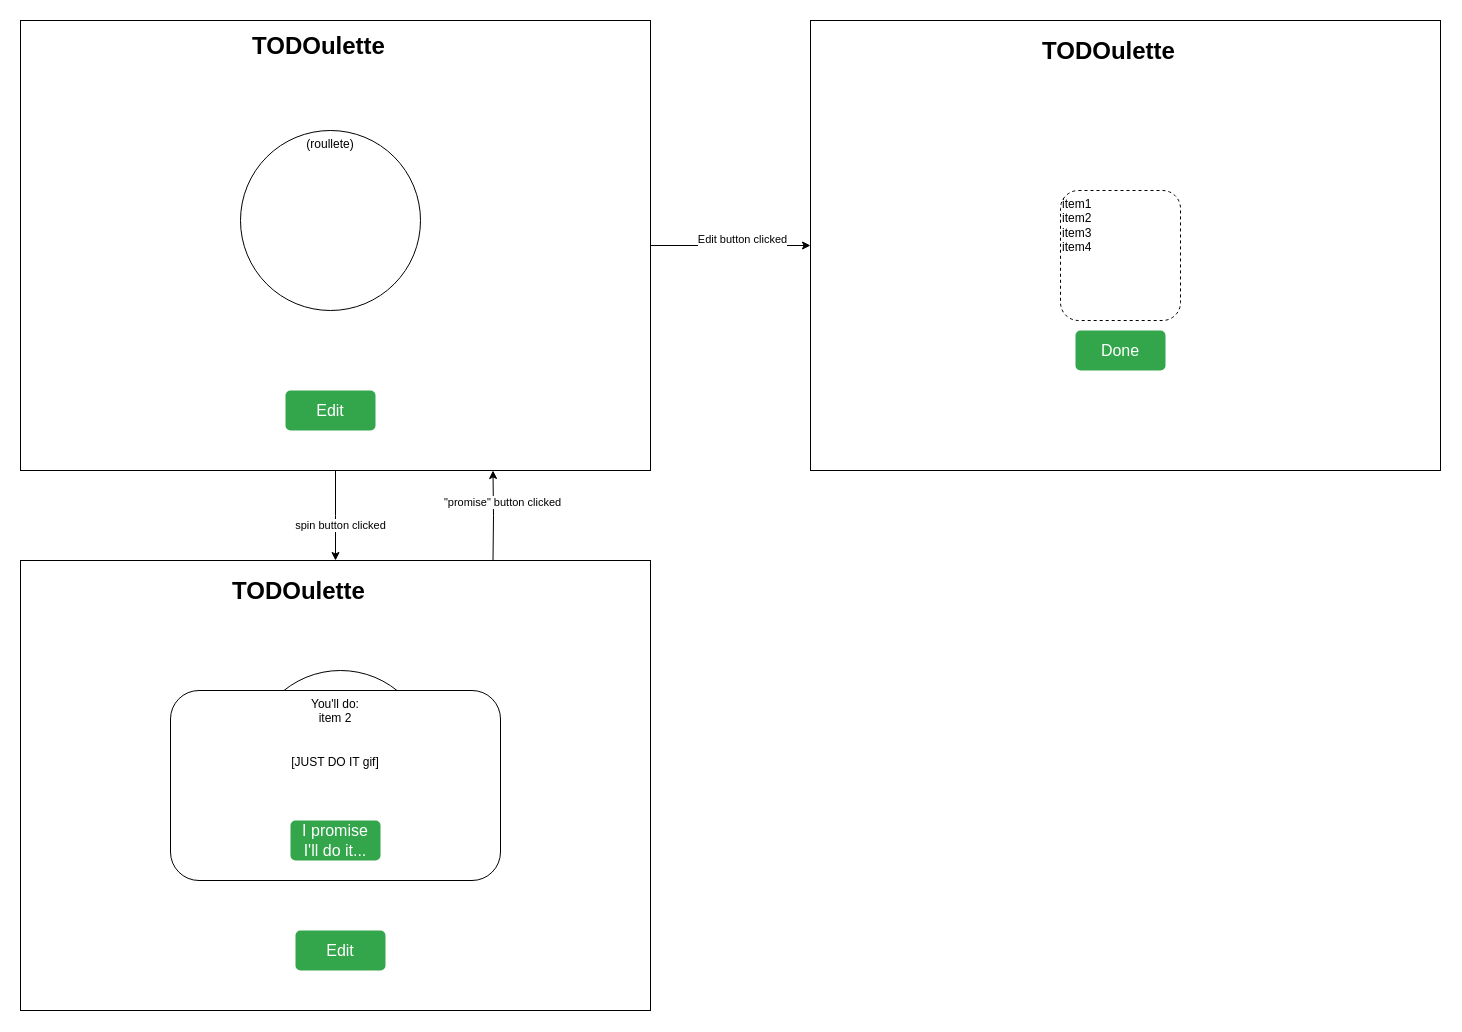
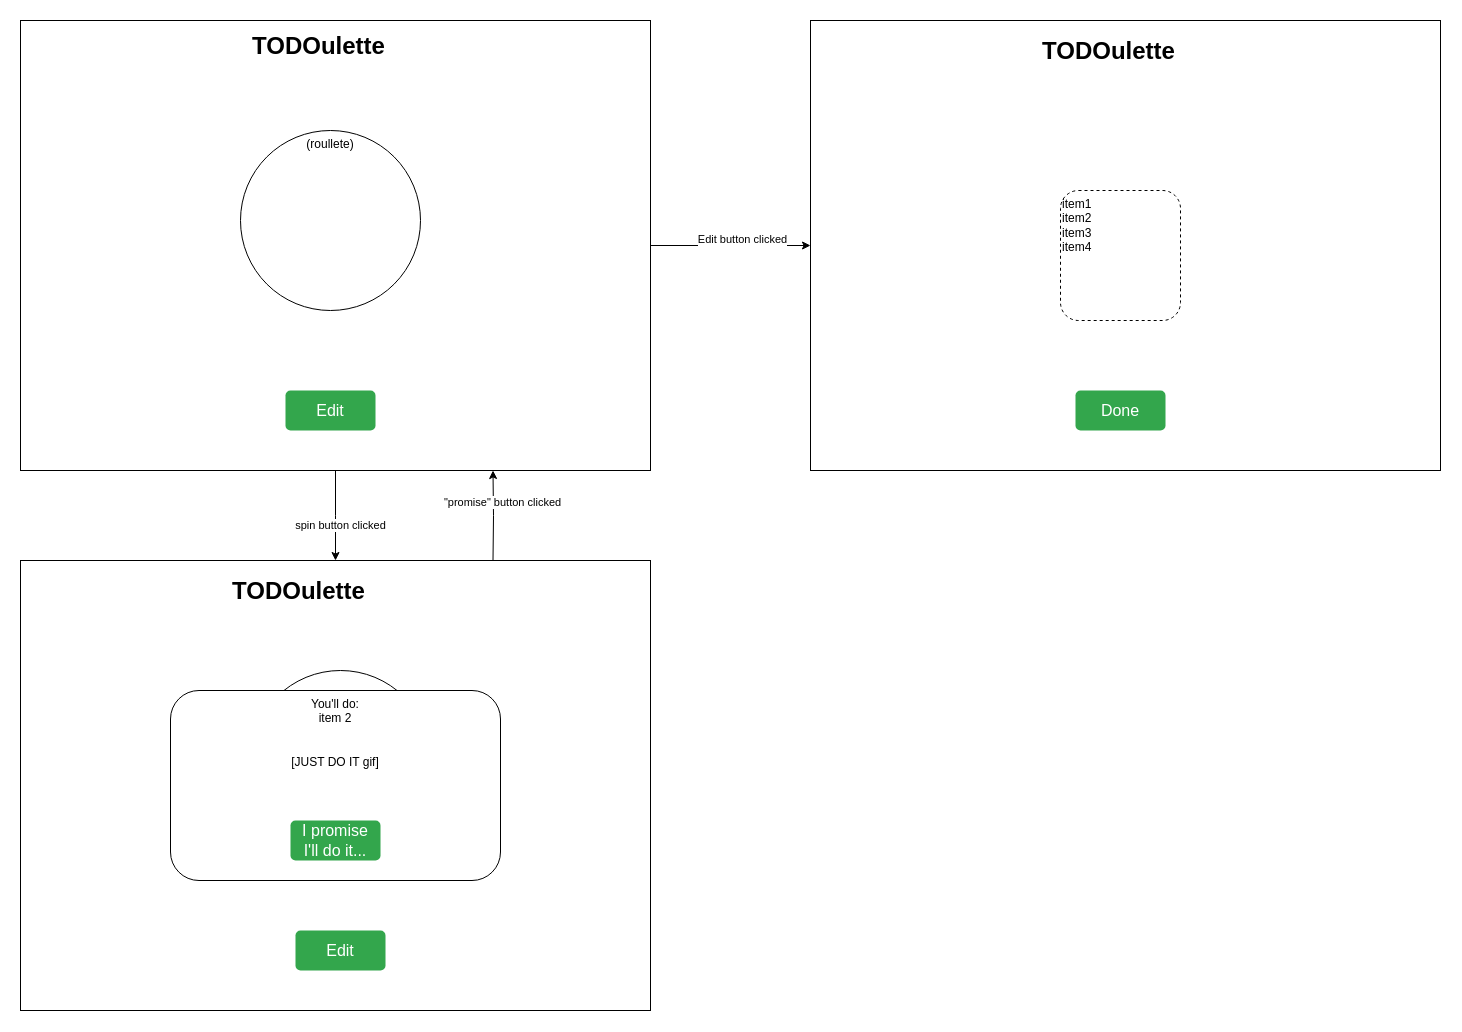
node "Done": moved (1121, 351) -> (1121, 411)
